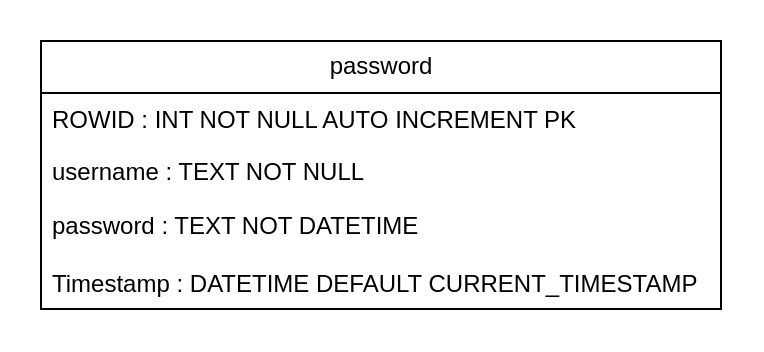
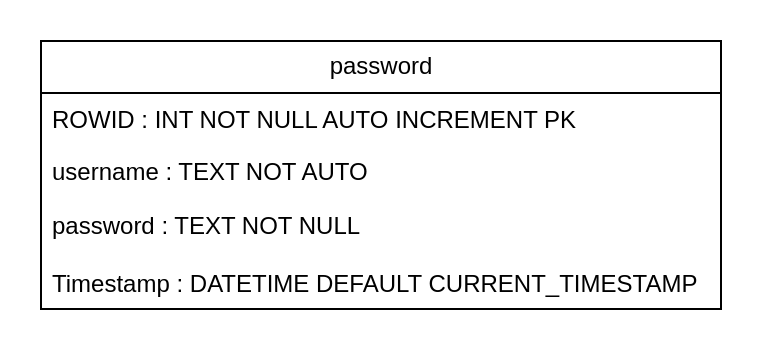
node "username : TEXT NOT NULL": label "username : TEXT NOT NULL" -> "username : TEXT NOT AUTO"
node "password : TEXT NOT DATETIME": label "password : TEXT NOT DATETIME" -> "password : TEXT NOT NULL"
